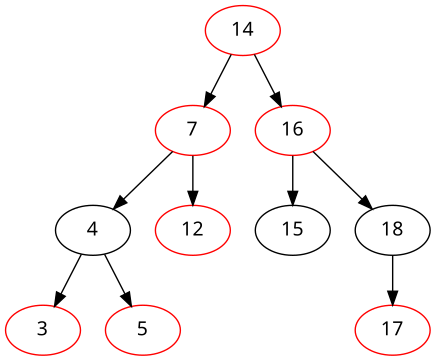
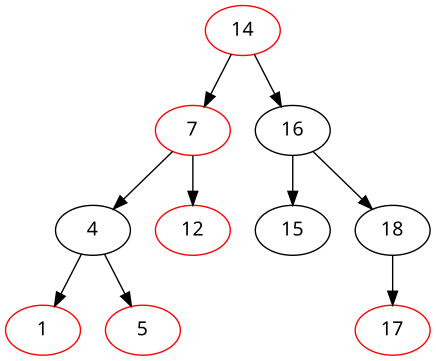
node "16": color red -> black
node "3": label "3" -> "1"
